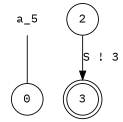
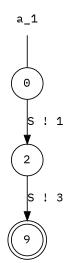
node "a_5": label "a_5" -> "a_1"
node "3": label "3" -> "9"
edge "0" -> "2": added, label "S ! 1"
